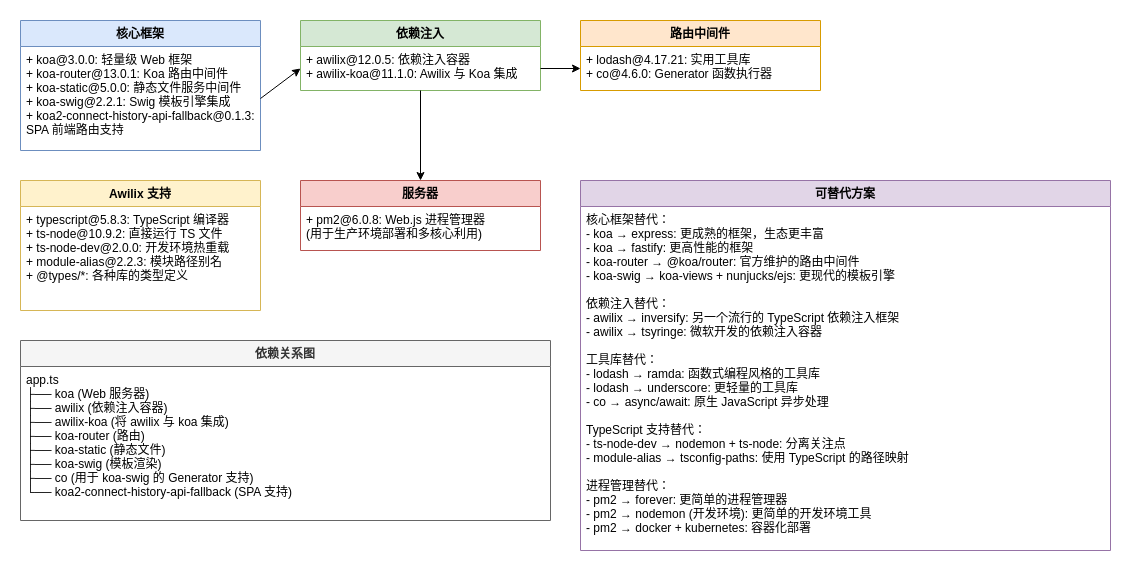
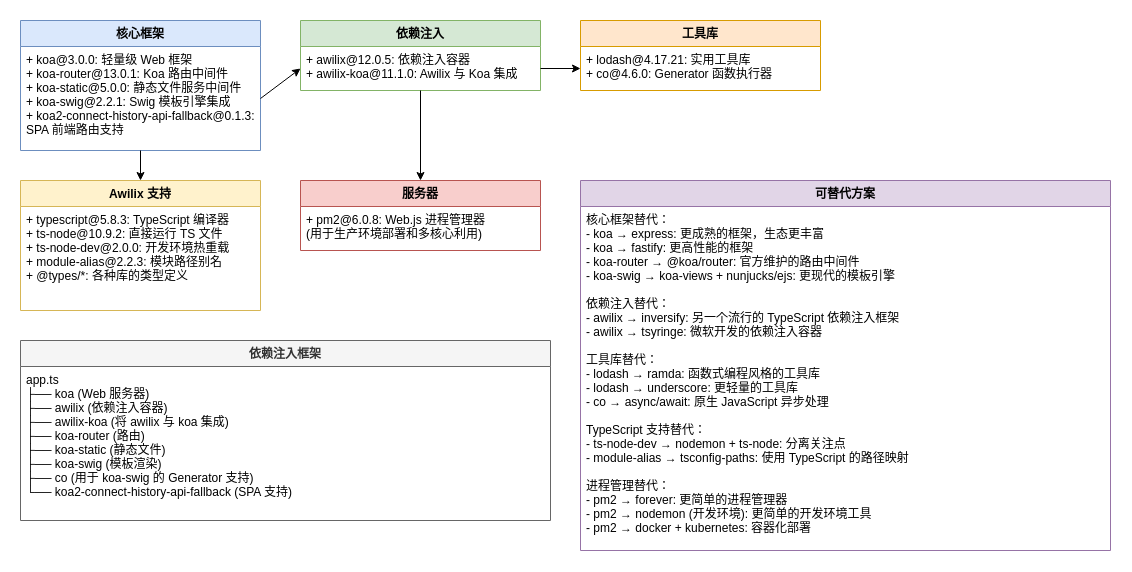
node "路由中间件": label "路由中间件" -> "工具库"
edge "核心框架" -> "Awilix 支持": added
node "依赖关系图": label "依赖关系图" -> "依赖注入框架"
